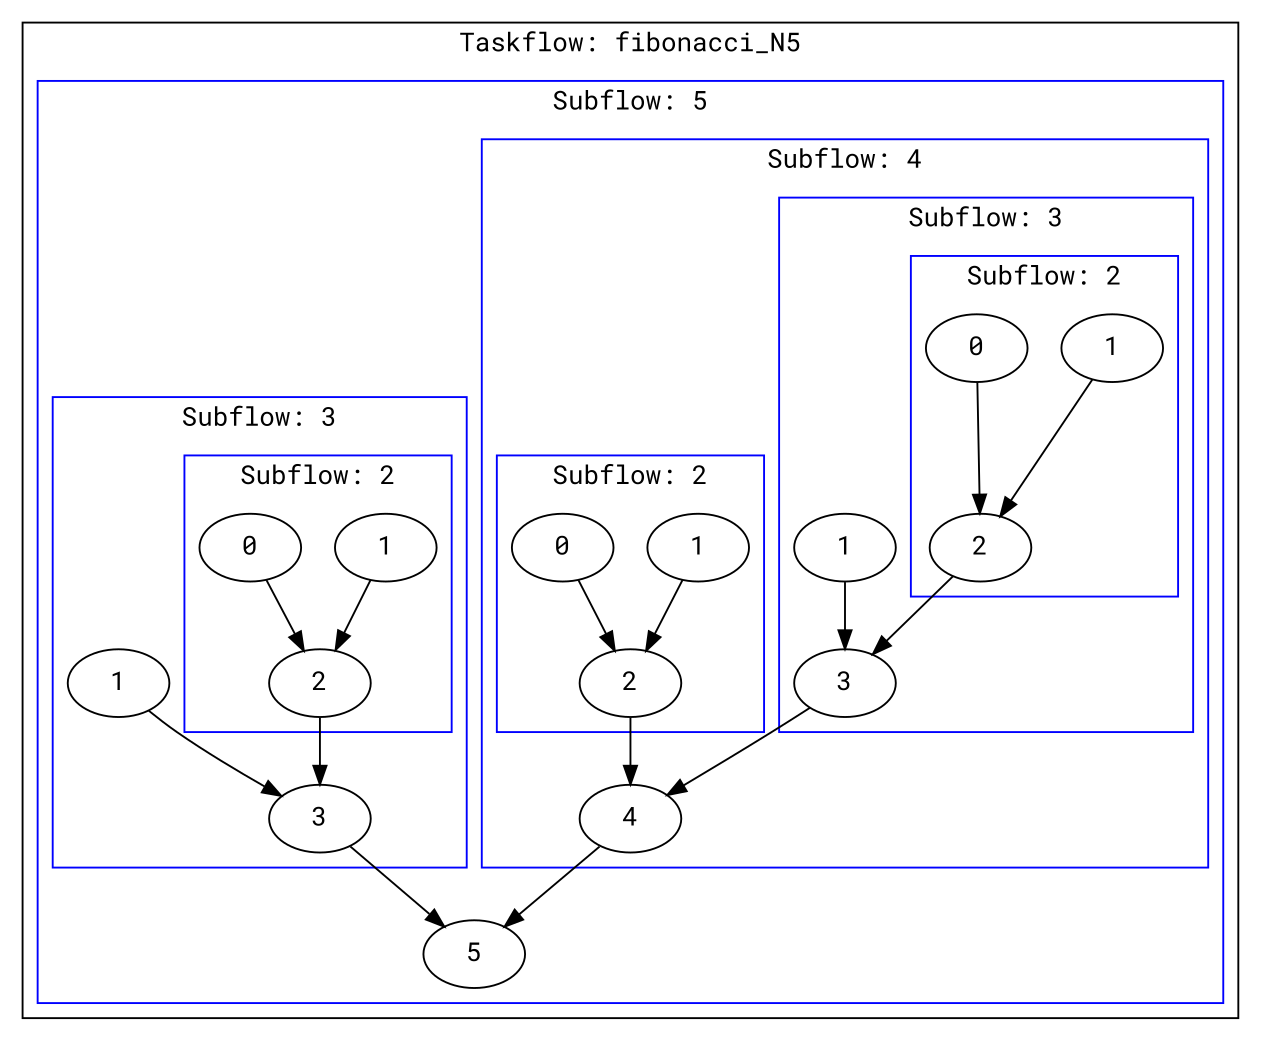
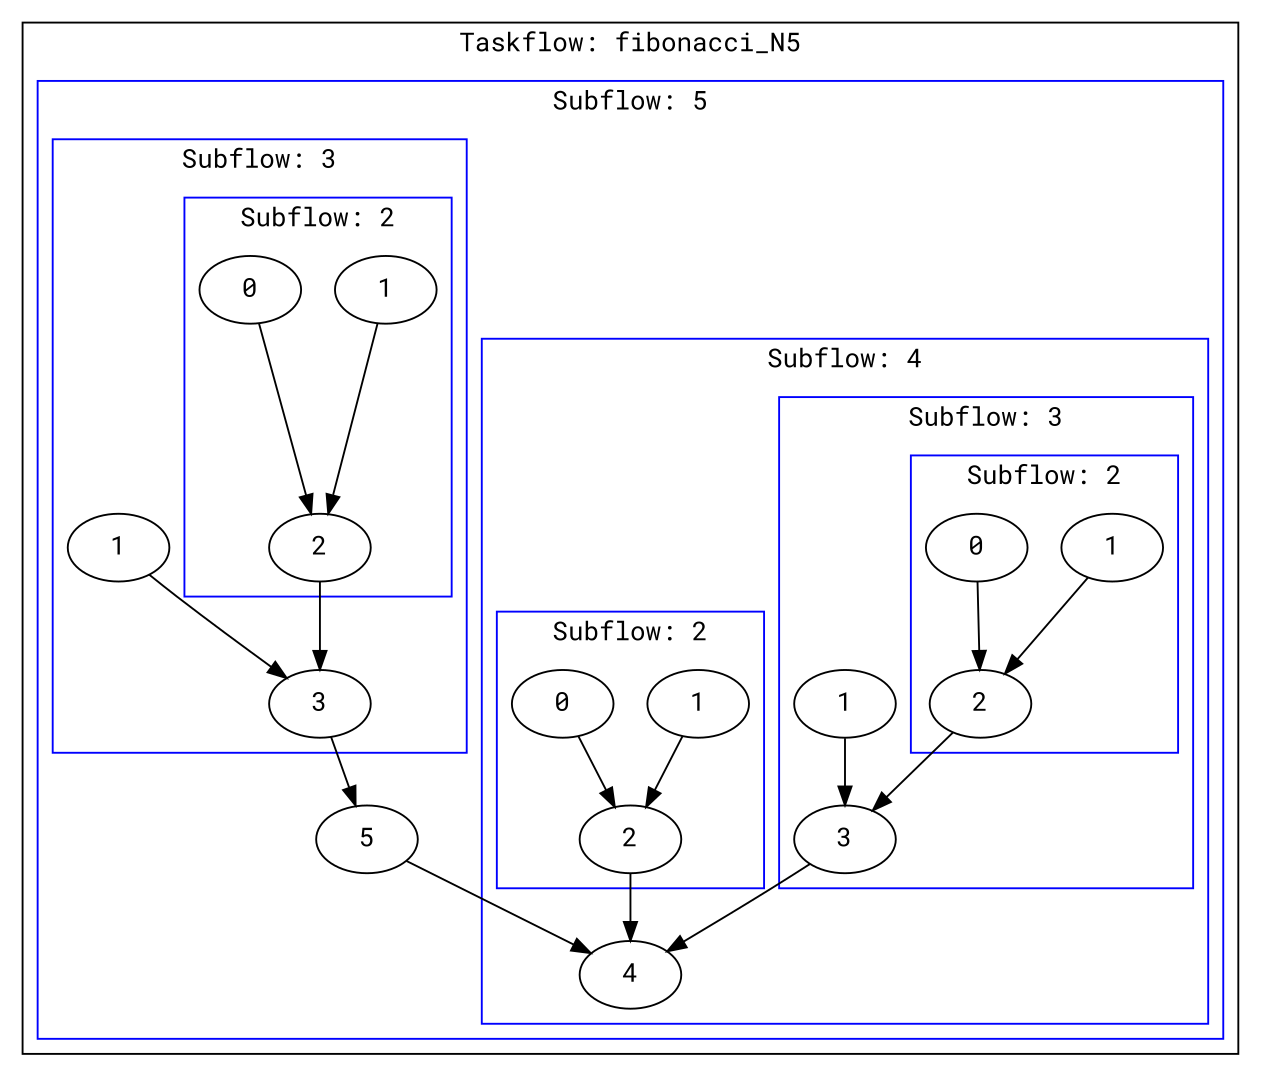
edge "4" -> "5": reversed
